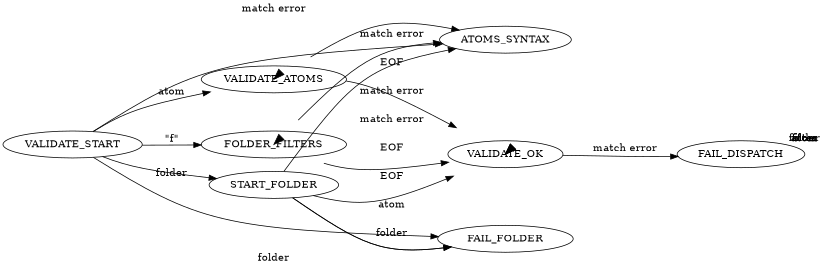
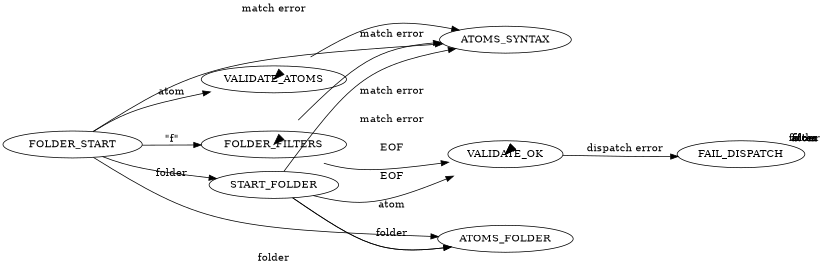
edge "VALIDATE_ATOMS" -> "VALIDATE_OK": removed, label "EOF"
node "VALIDATE_START": label "VALIDATE_START" -> "FOLDER_START"
edge "VALIDATE_OK" -> "FAIL_DISPATCH": label "match error" -> "dispatch error"
node "FAIL_FOLDER": label "FAIL_FOLDER" -> "ATOMS_FOLDER"
